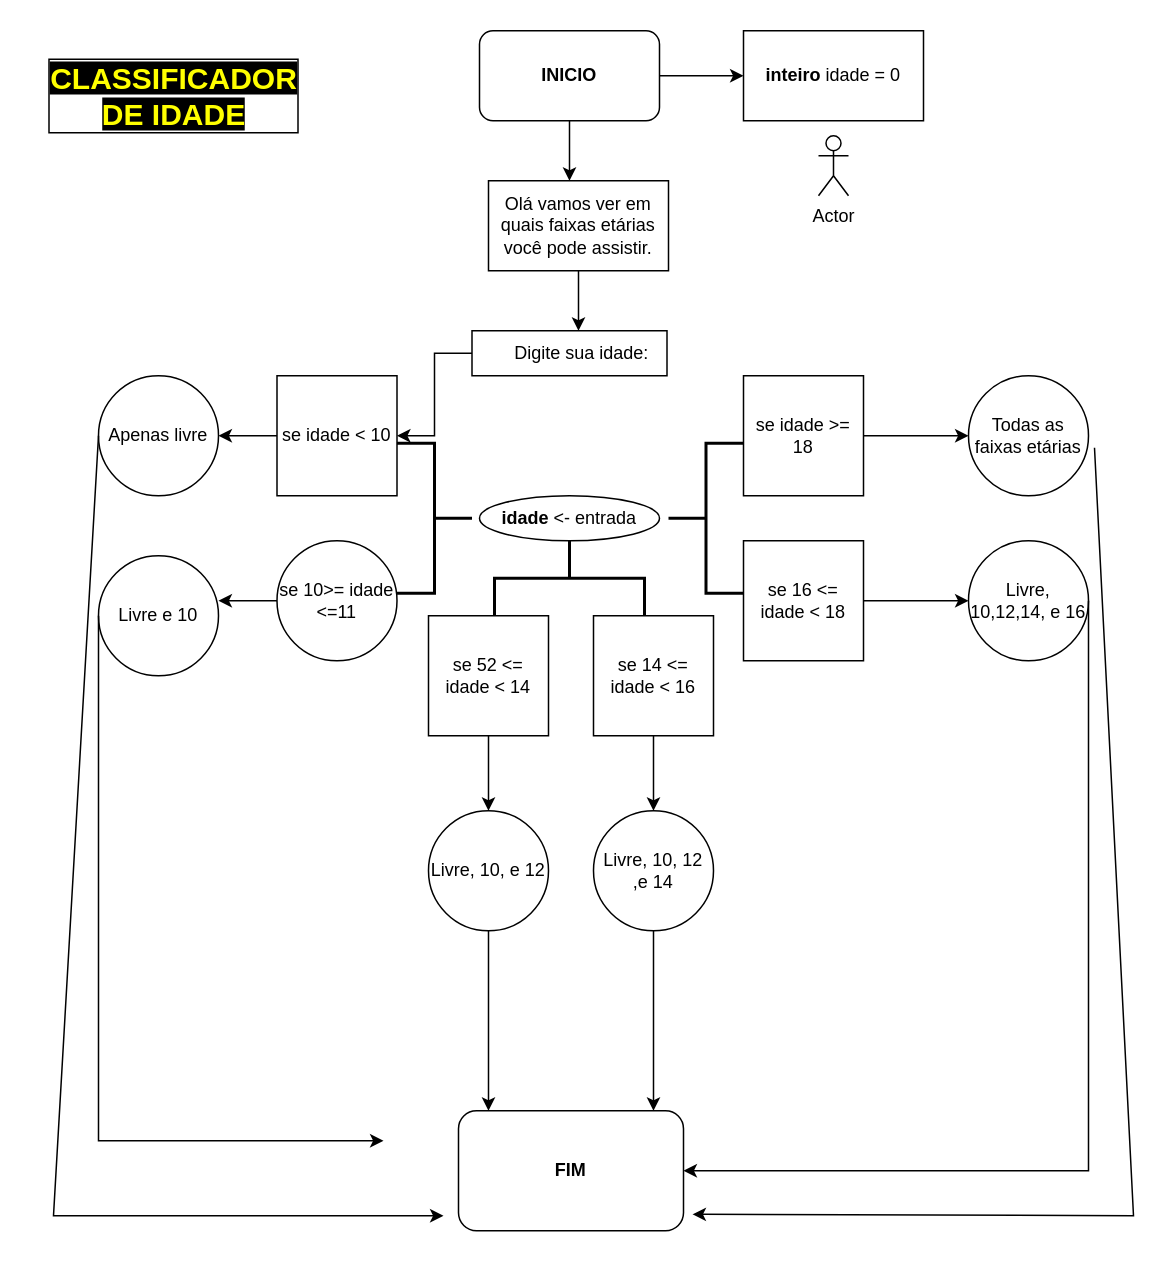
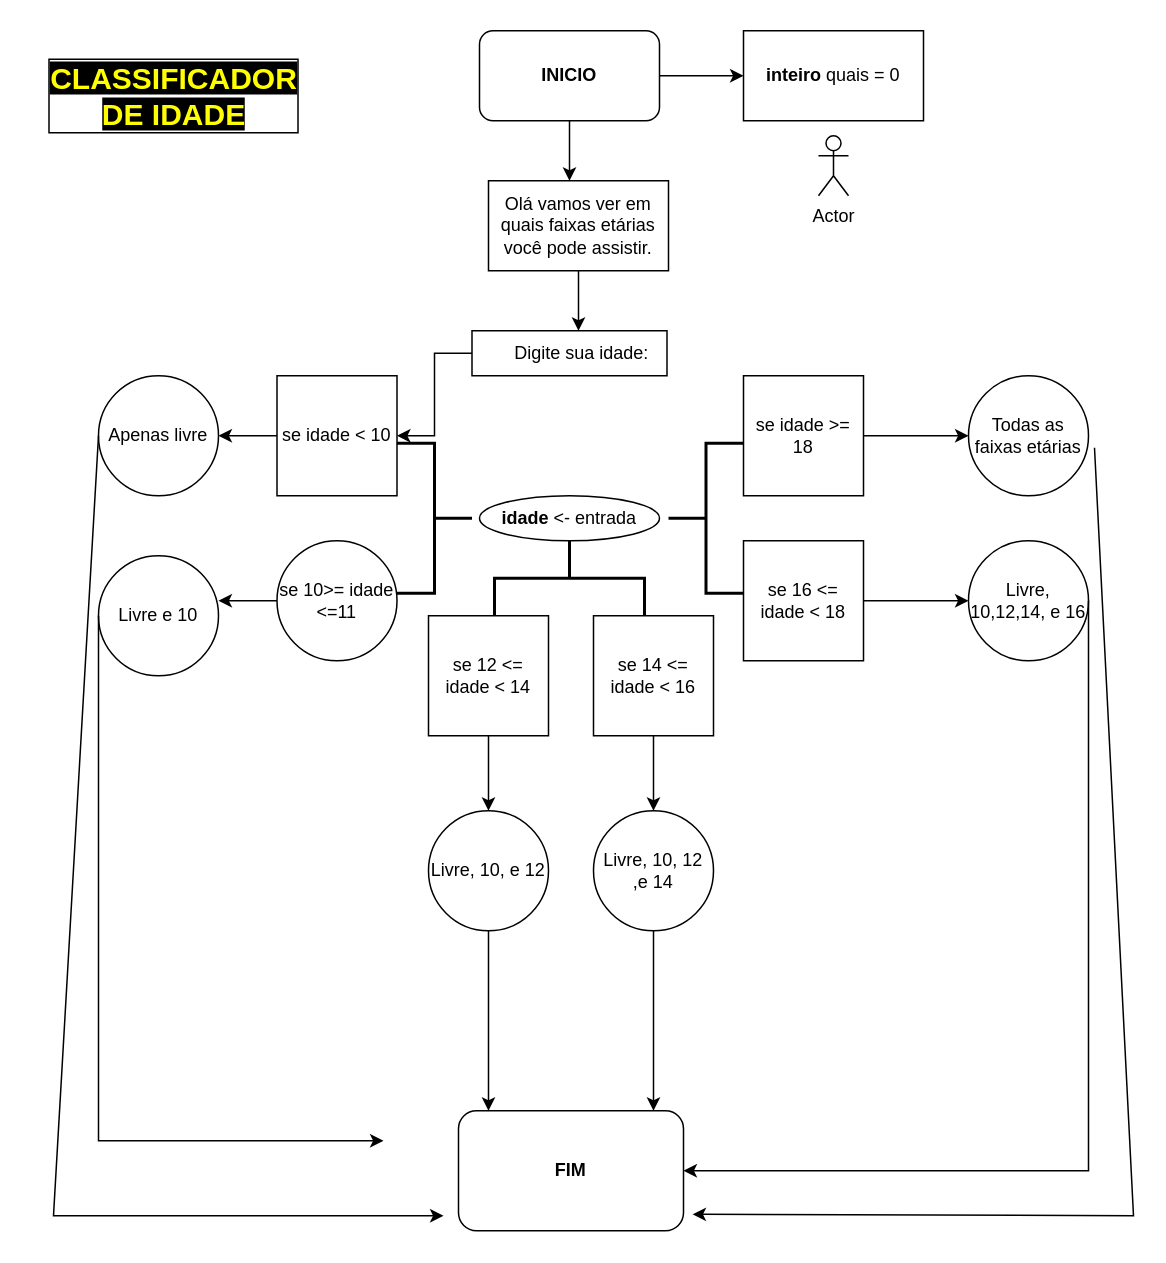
node "inteiro idade = 0": label "inteiro idade = 0" -> "inteiro quais = 0"
node "se 52 <= idade < 14": label "se 52 <= idade < 14" -> "se 12 <= idade < 14"
